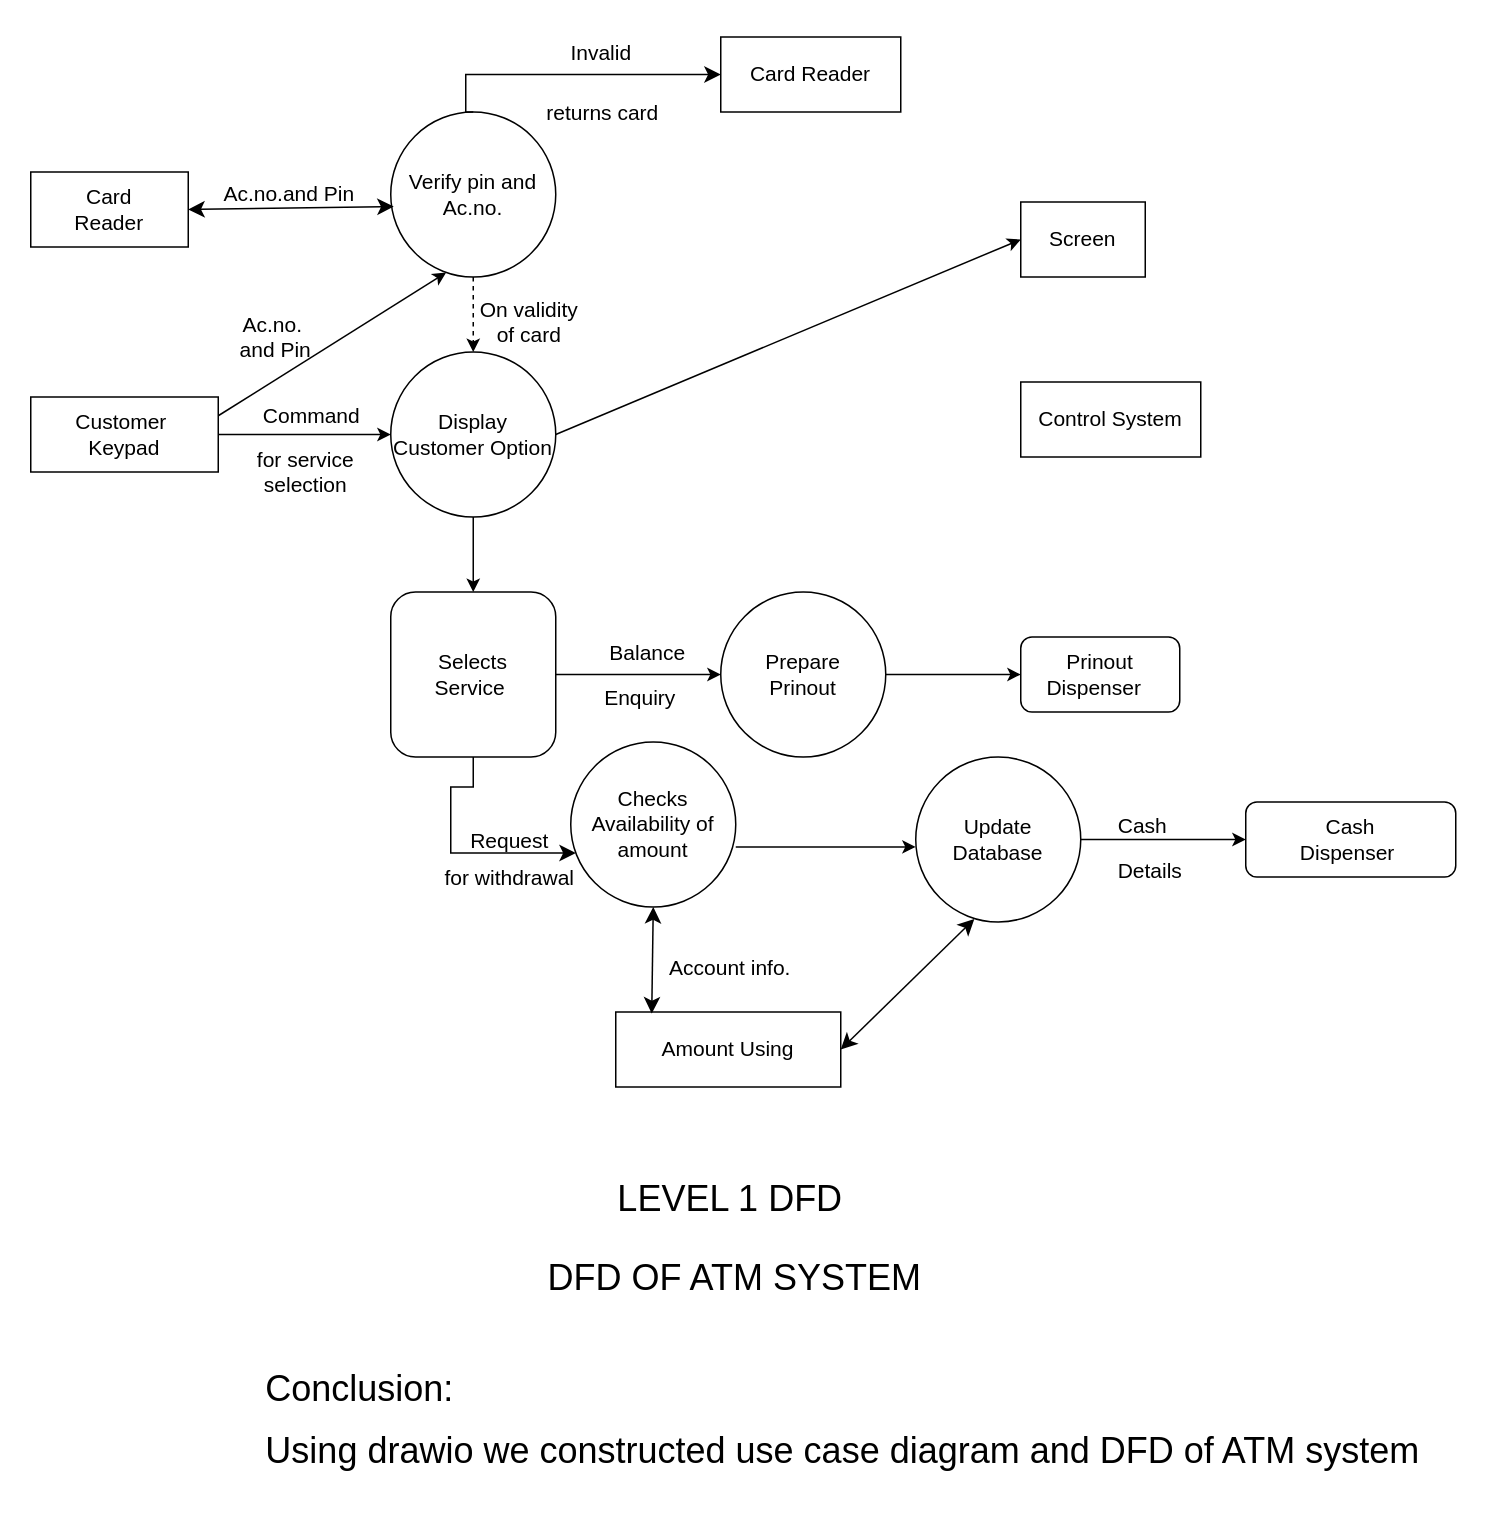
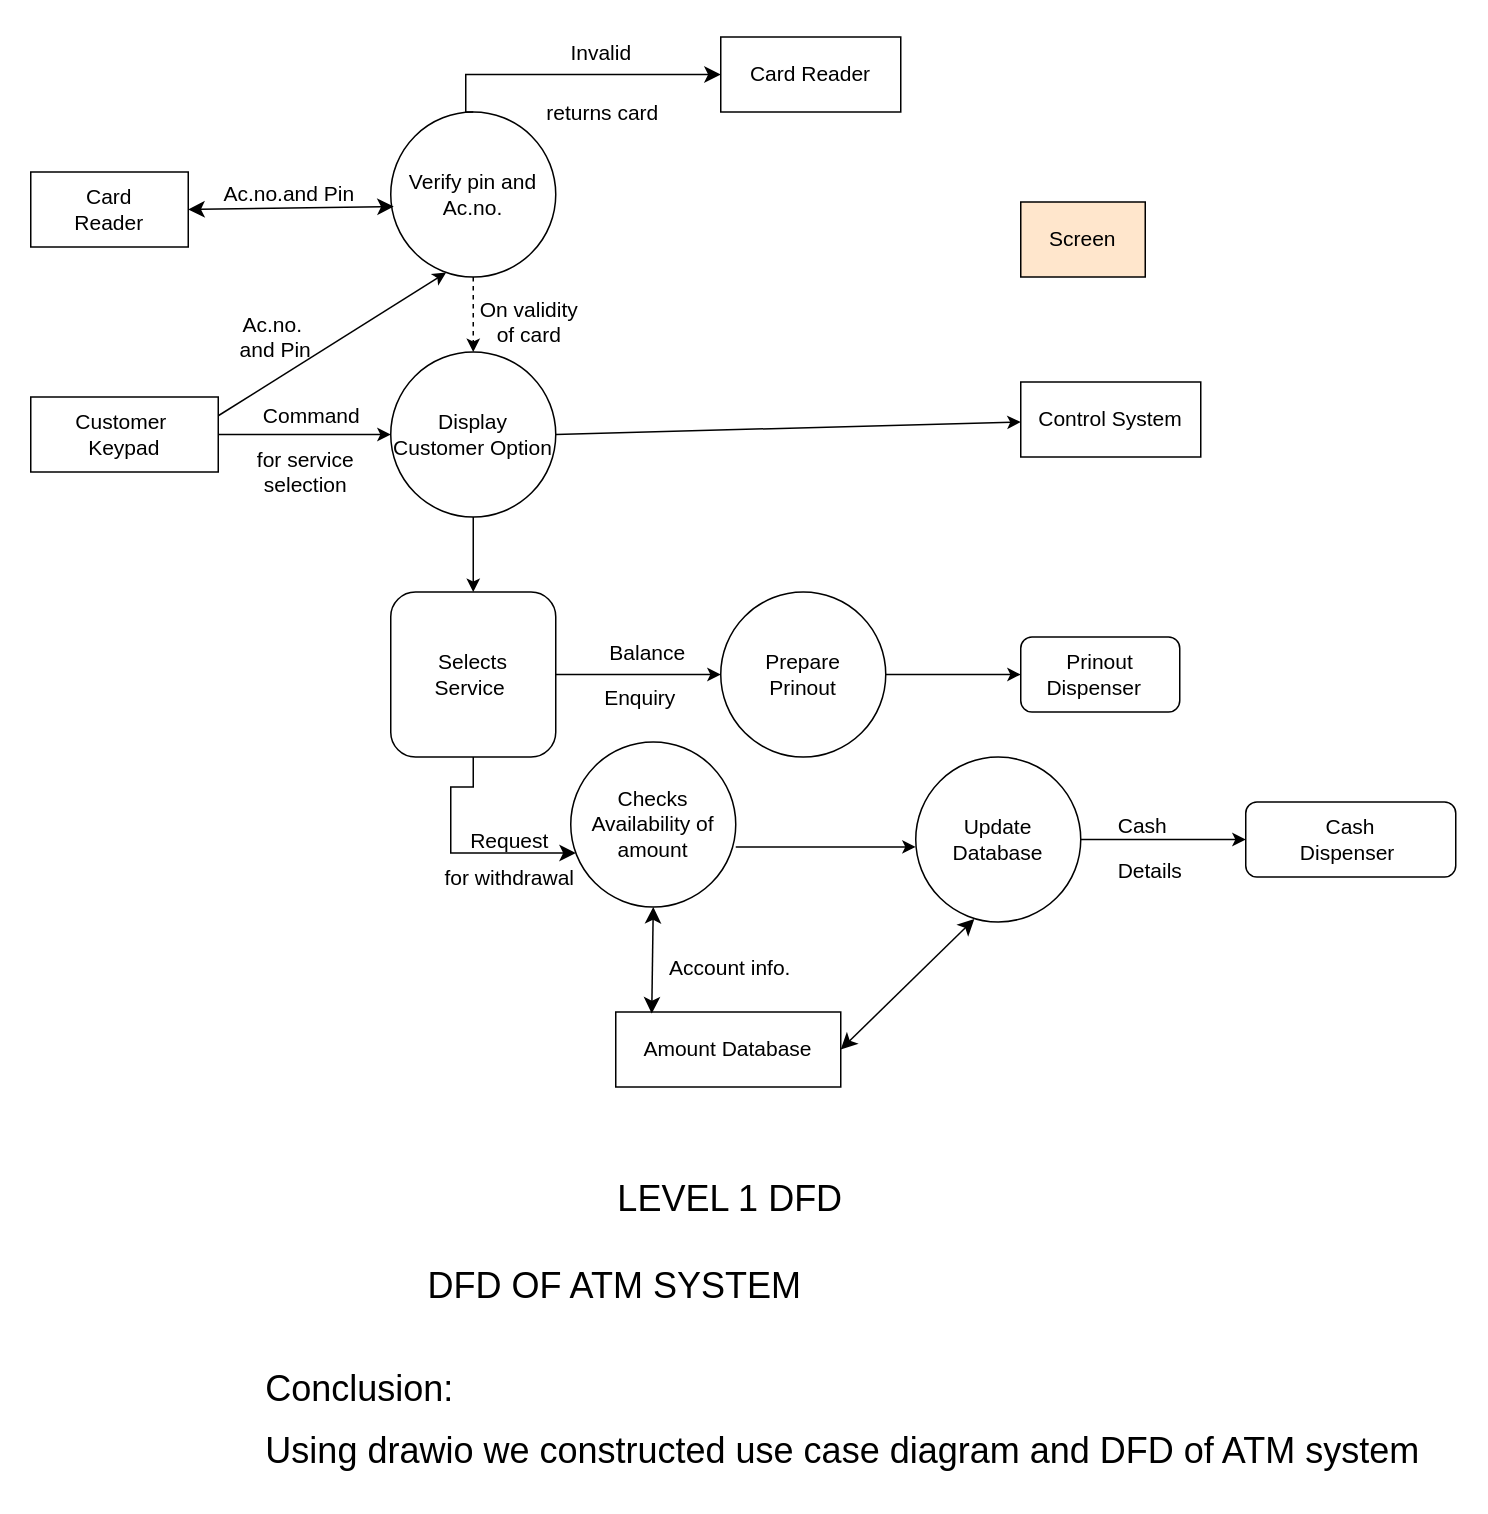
node "Screen": fillcolor #ffffff -> #ffe6cc
edge "Display Customer Option" -> "Screen": now "Display Customer Option" -> "Control System"
node "Amount Using": label "Amount Using" -> "Amount Database"
node "DFD OF ATM SYSTEM": moved (734, 1278) -> (614, 1286)
